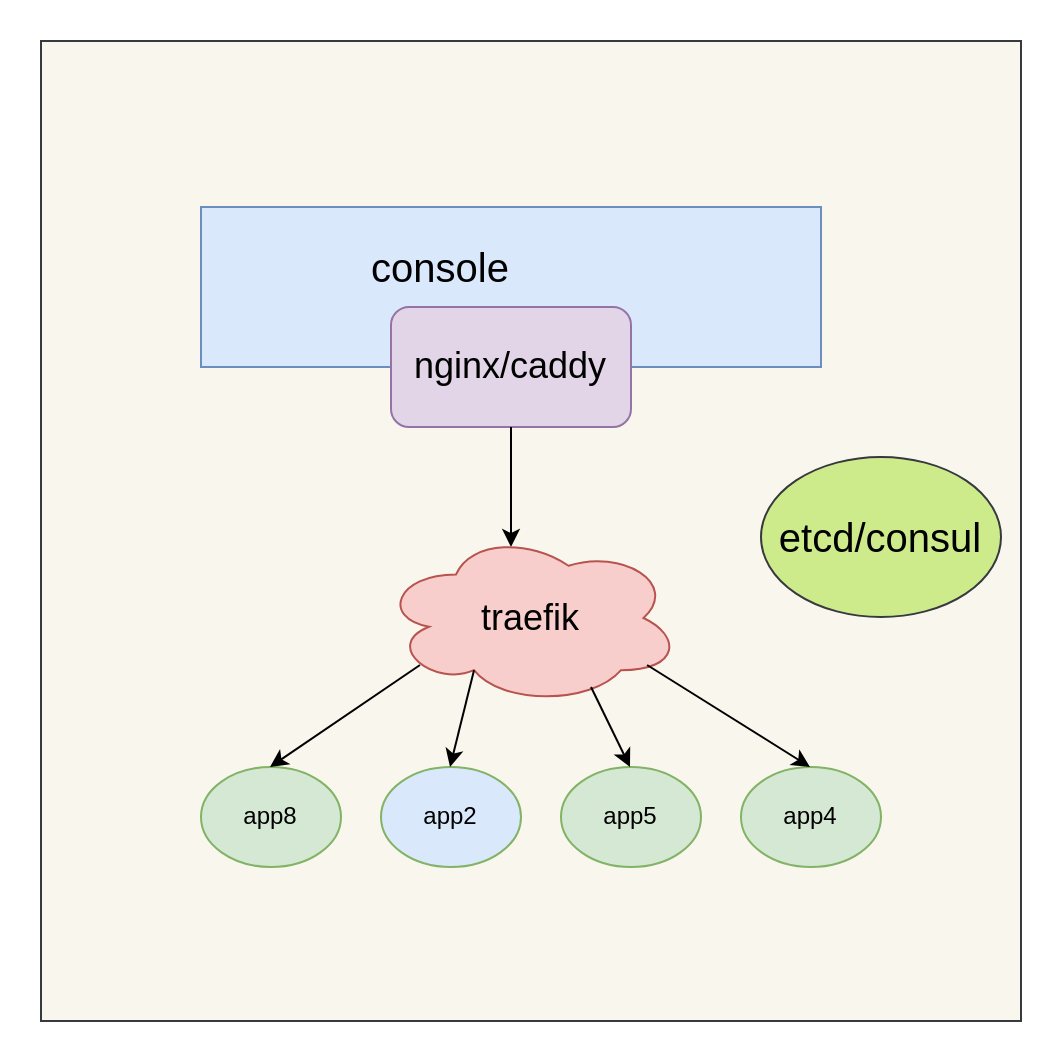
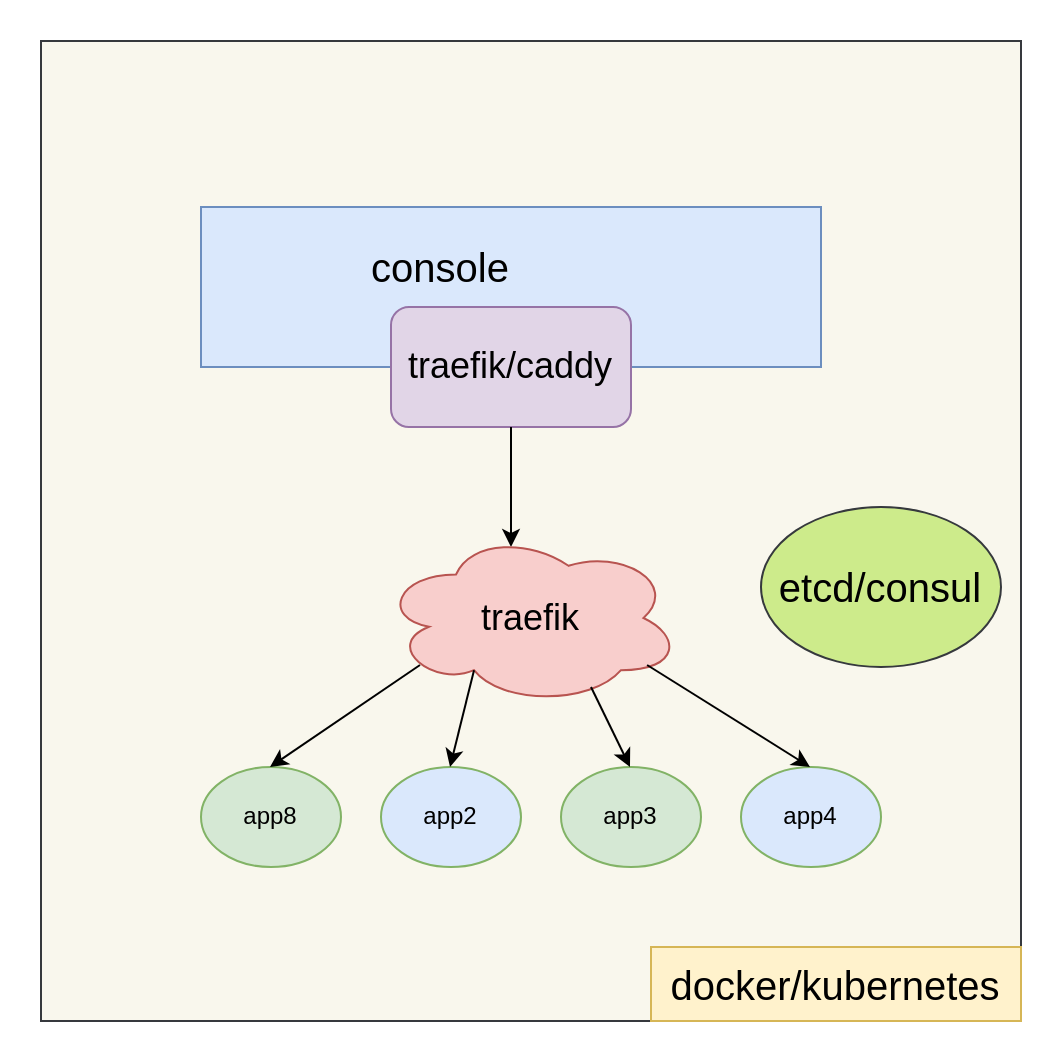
node "nginx/caddy": label "nginx/caddy" -> "traefik/caddy"
node "etcd/consul": moved (881, 537) -> (881, 587)
node "app5": label "app5" -> "app3"
node "app4": fillcolor #d5e8d4 -> #dae8fc
node "docker/kubernetes": added
